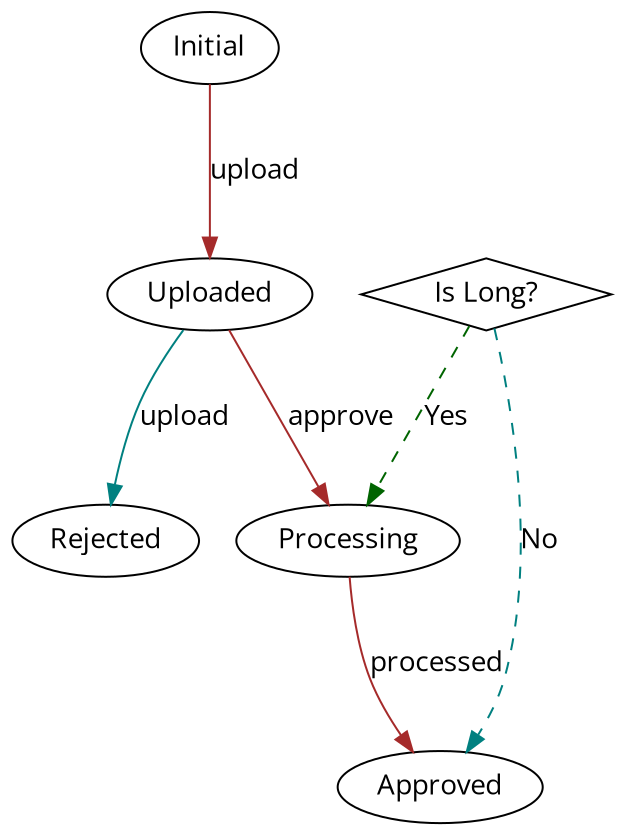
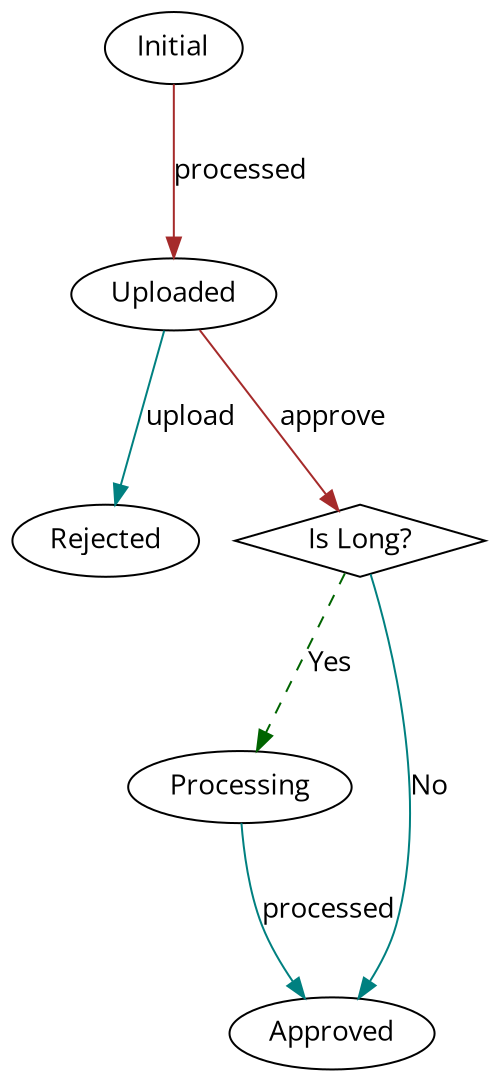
edge "Initial" -> "Uploaded": label "upload" -> "processed"
edge "Uploaded" -> "Processing": now "Uploaded" -> "Is Long?"
edge "Is Long?" -> "Approved": style dashed -> solid
edge "Processing" -> "Approved": color brown -> teal
